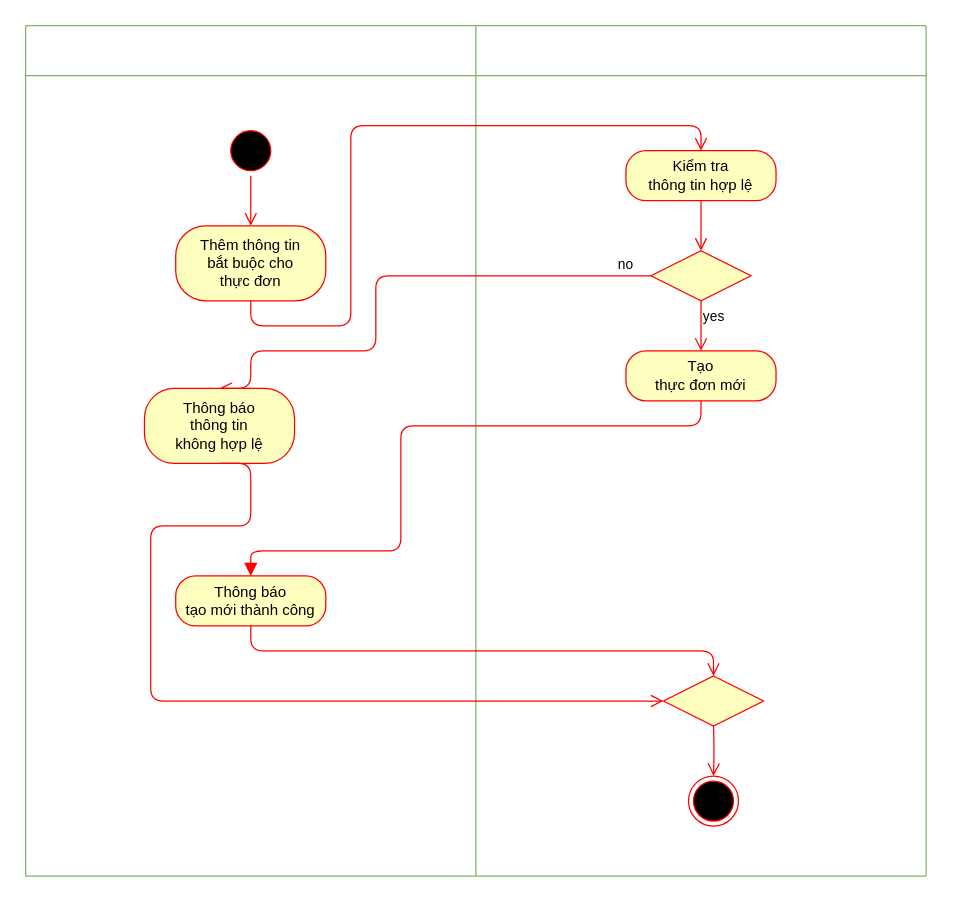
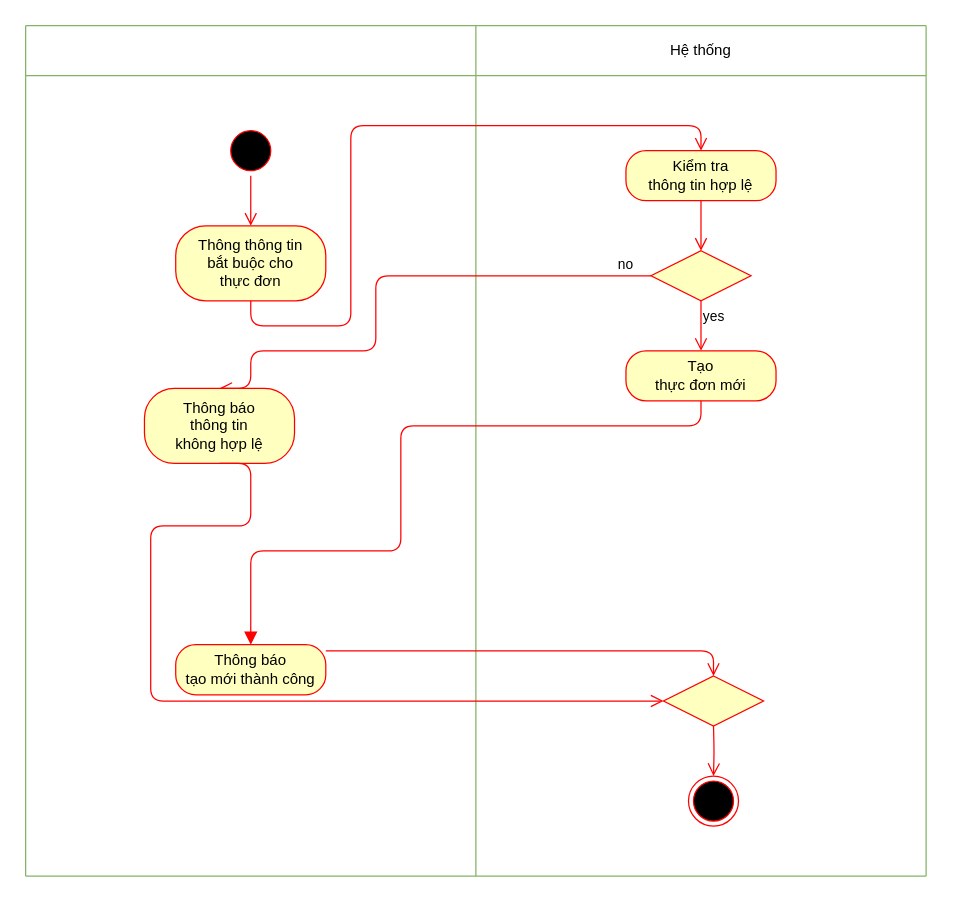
node "Hệ thống": added
node "Thêm thông tin bắt buộc cho thực đơn": label "Thêm thông tin bắt buộc cho thực đơn" -> "Thông thông tin bắt buộc cho thực đơn"
node "Thông báo tạo mới thành công": moved (251, 601) -> (251, 669)
